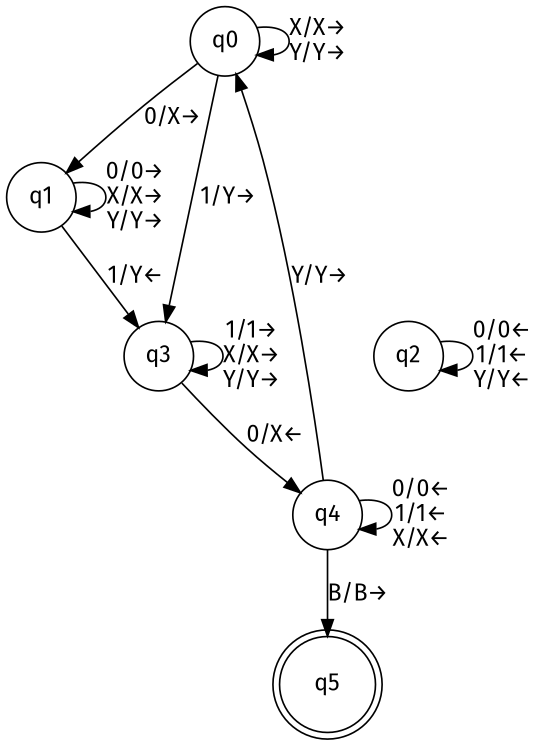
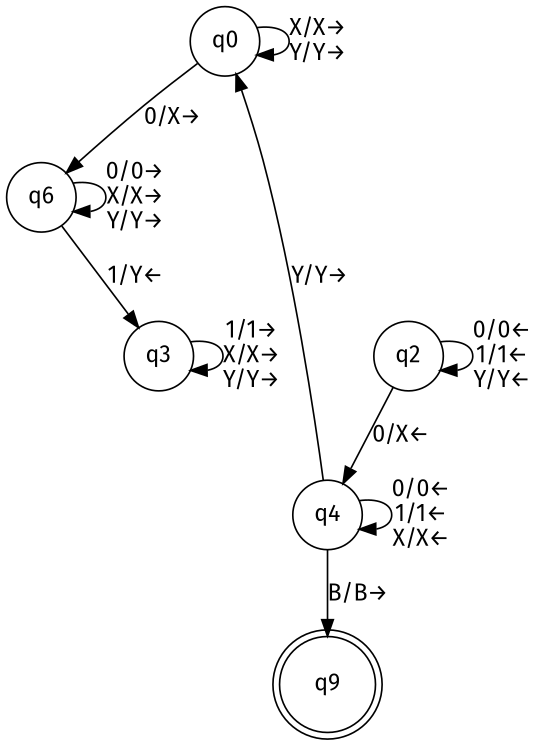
edge "q0" -> "q3": removed, label "1/Y→"
node "q1": label "q1" -> "q6"
edge "q3" -> "q4": now "q2" -> "q4"
node "q5": label "q5" -> "q9"
